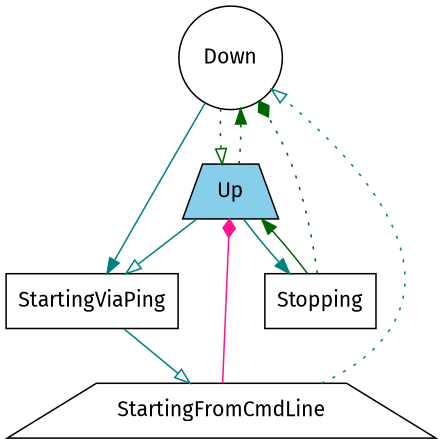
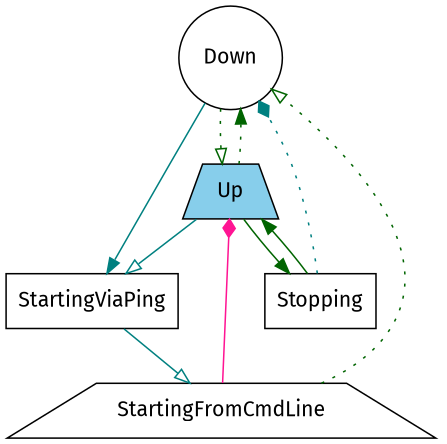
edge "Stopping" -> "Down": color darkgreen -> teal
edge "StartingFromCmdLine" -> "Down": color teal -> darkgreen
edge "Up" -> "Stopping": color teal -> darkgreen
